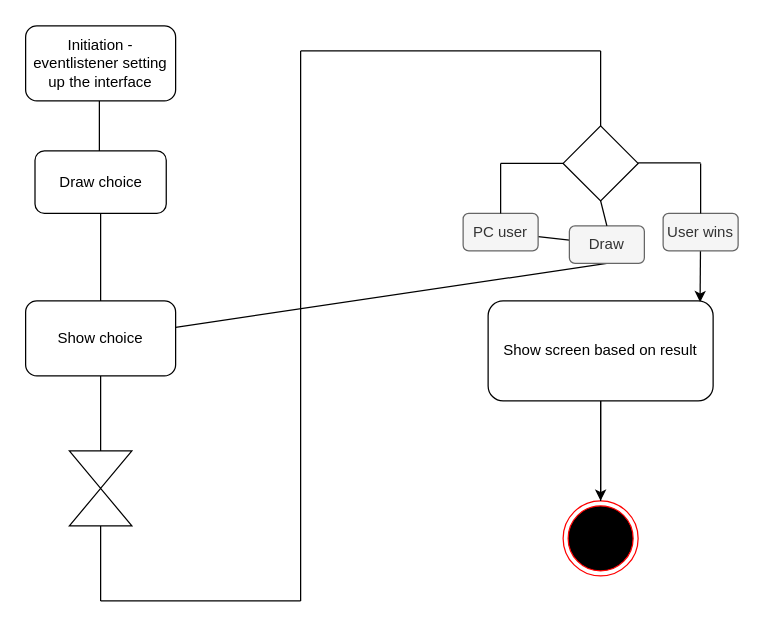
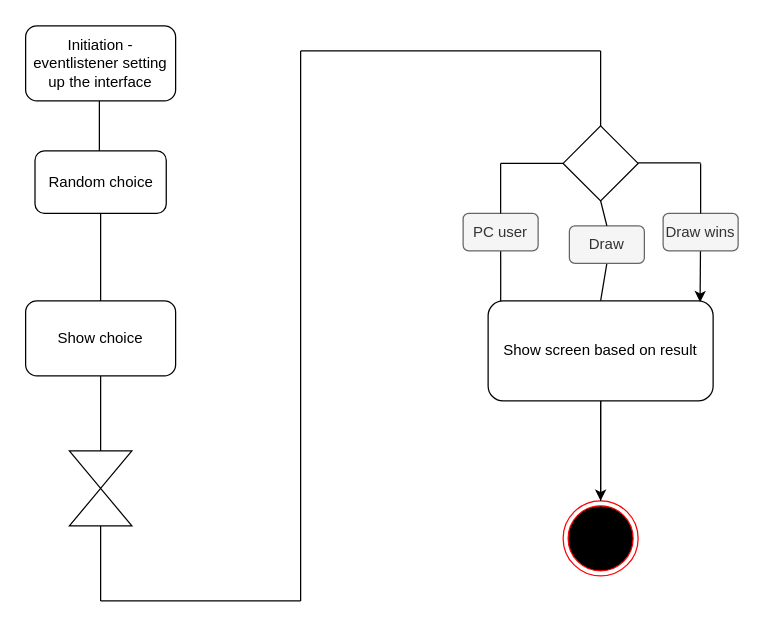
node "Draw choice": label "Draw choice" -> "Random choice"
node "User wins": label "User wins" -> "Draw wins"
edge "PC user" -- "Draw": now "PC user" -- "Show screen based on result"
edge "Draw" -- "Show choice": now "Draw" -- "Show screen based on result"
